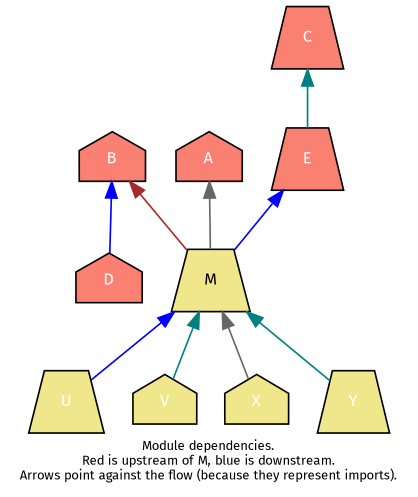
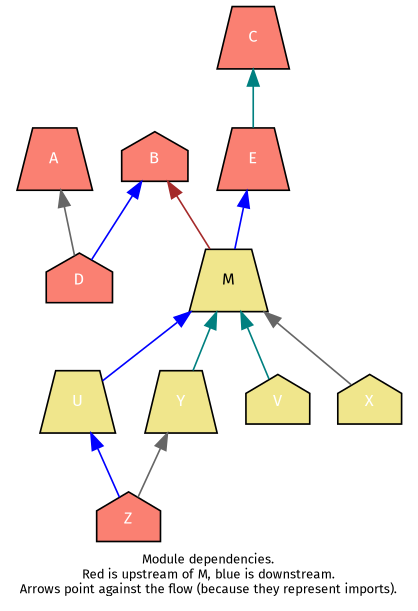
node "A": shape house -> trapezium
edge "M" -> "A": now "D" -> "A"
node "Z": added
